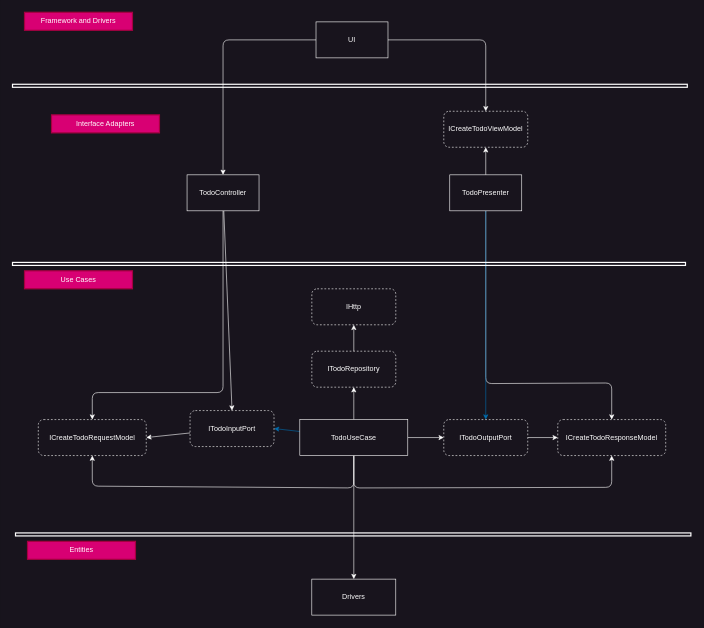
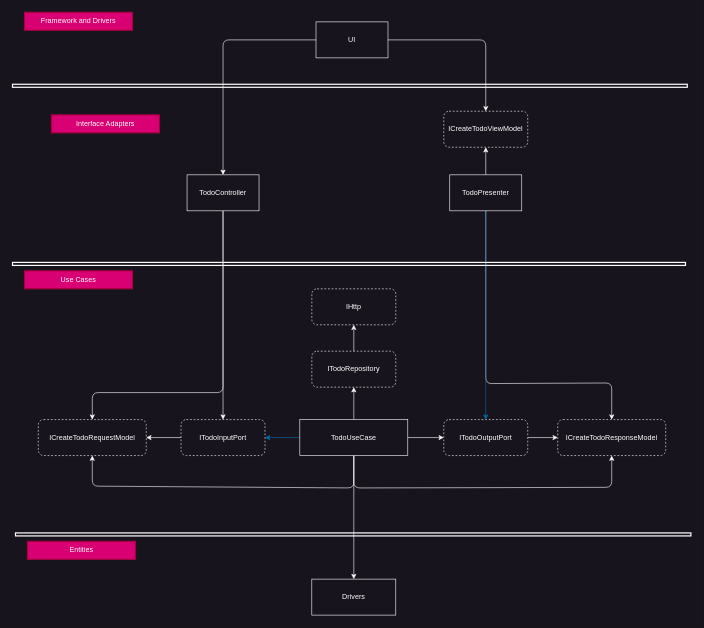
node "ITodoInputPort": moved (232, 429) -> (223, 438)
